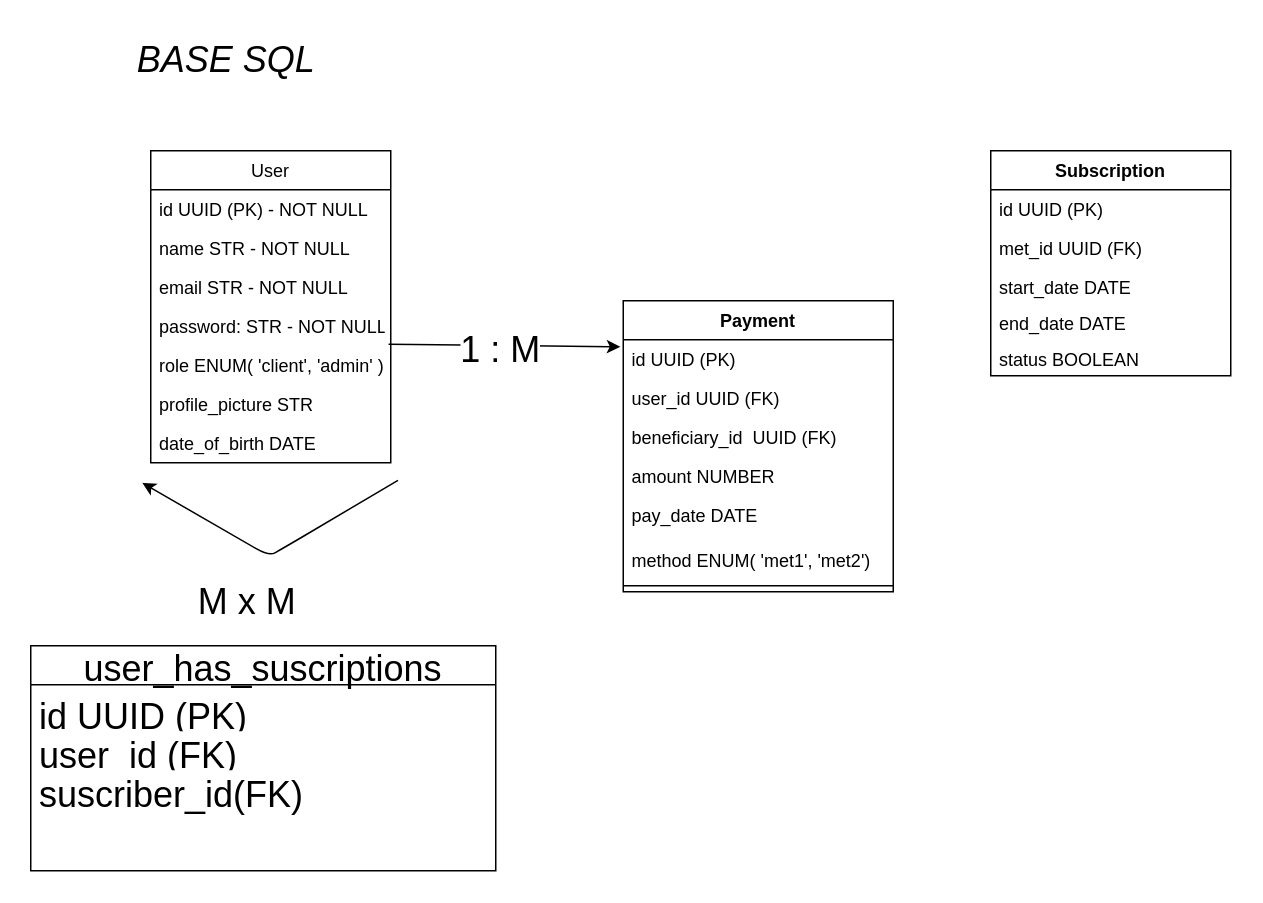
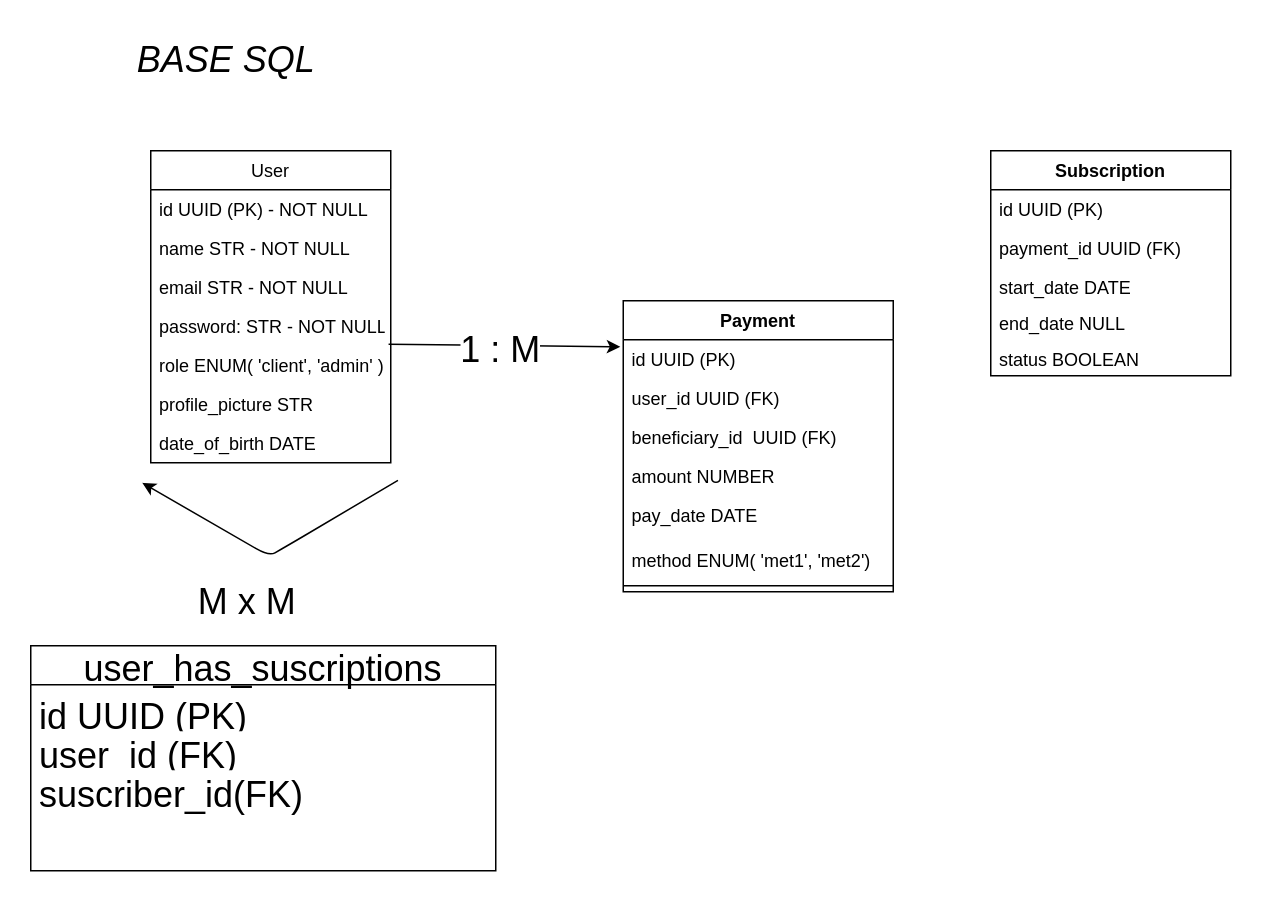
node "met_id UUID (FK)": label "met_id UUID (FK)" -> "payment_id UUID (FK)"
node "end_date DATE": label "end_date DATE" -> "end_date NULL"
